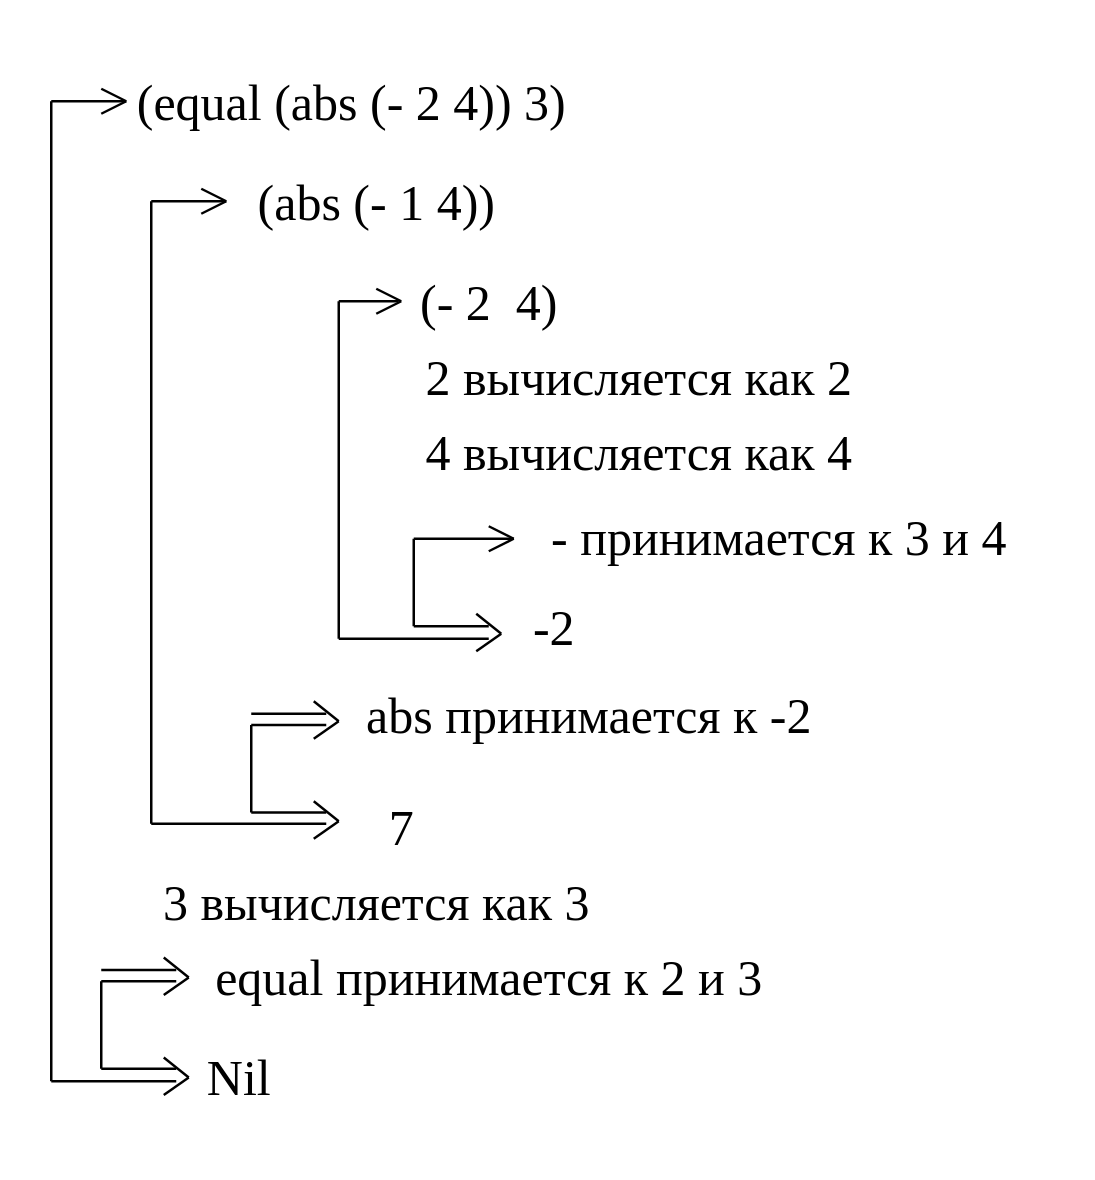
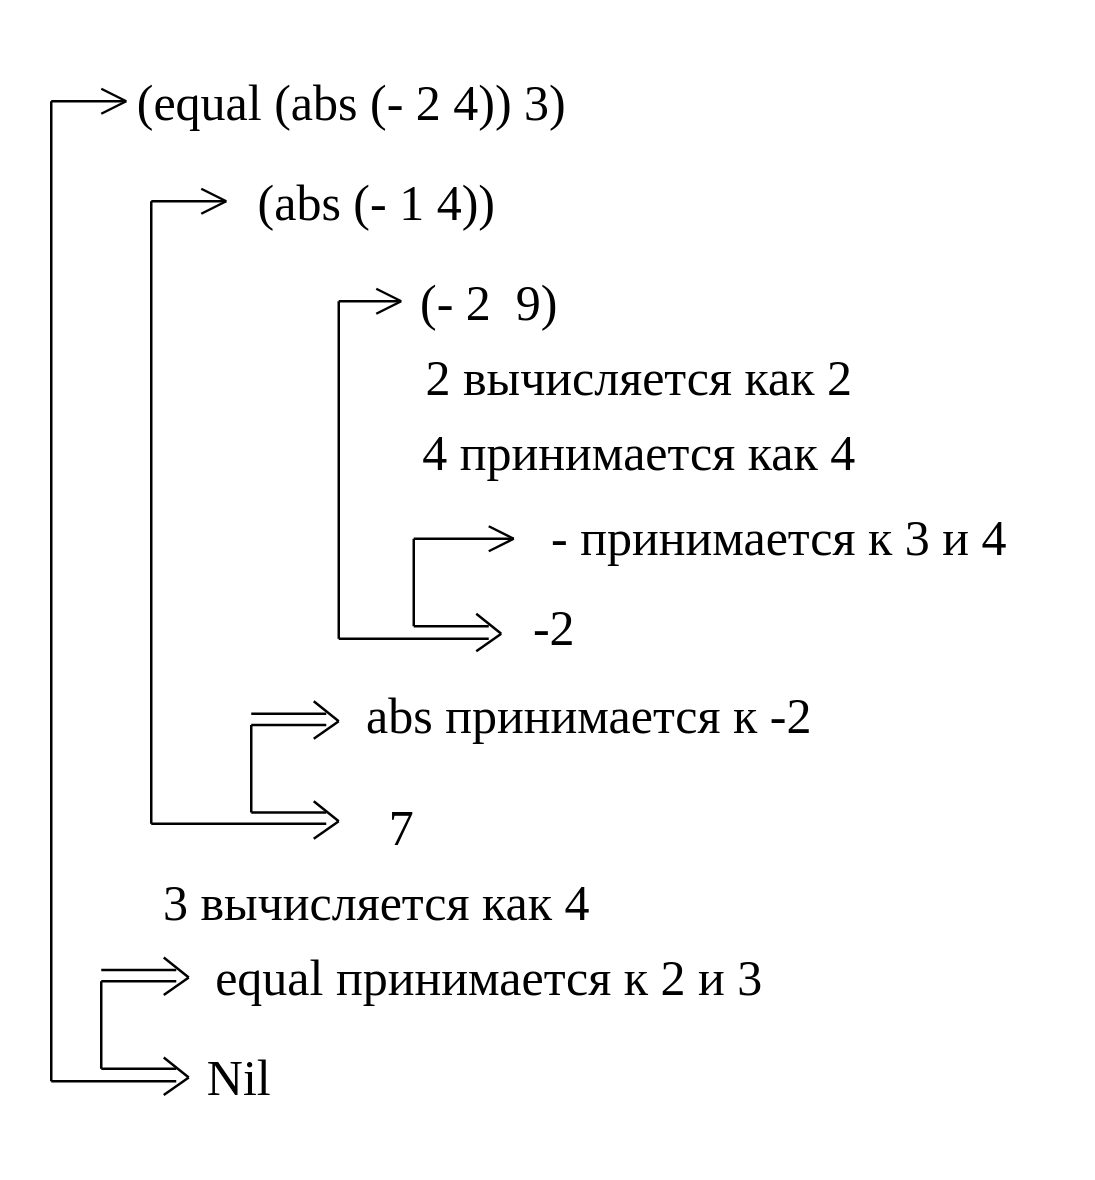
node "(- 2 4)": label "(- 2 4)" -> "(- 2 9)"
node "4 вычисляется как 4": label "4 вычисляется как 4" -> "4 принимается как 4"
node "3 вычисляется как 3": label "3 вычисляется как 3" -> "3 вычисляется как 4"
